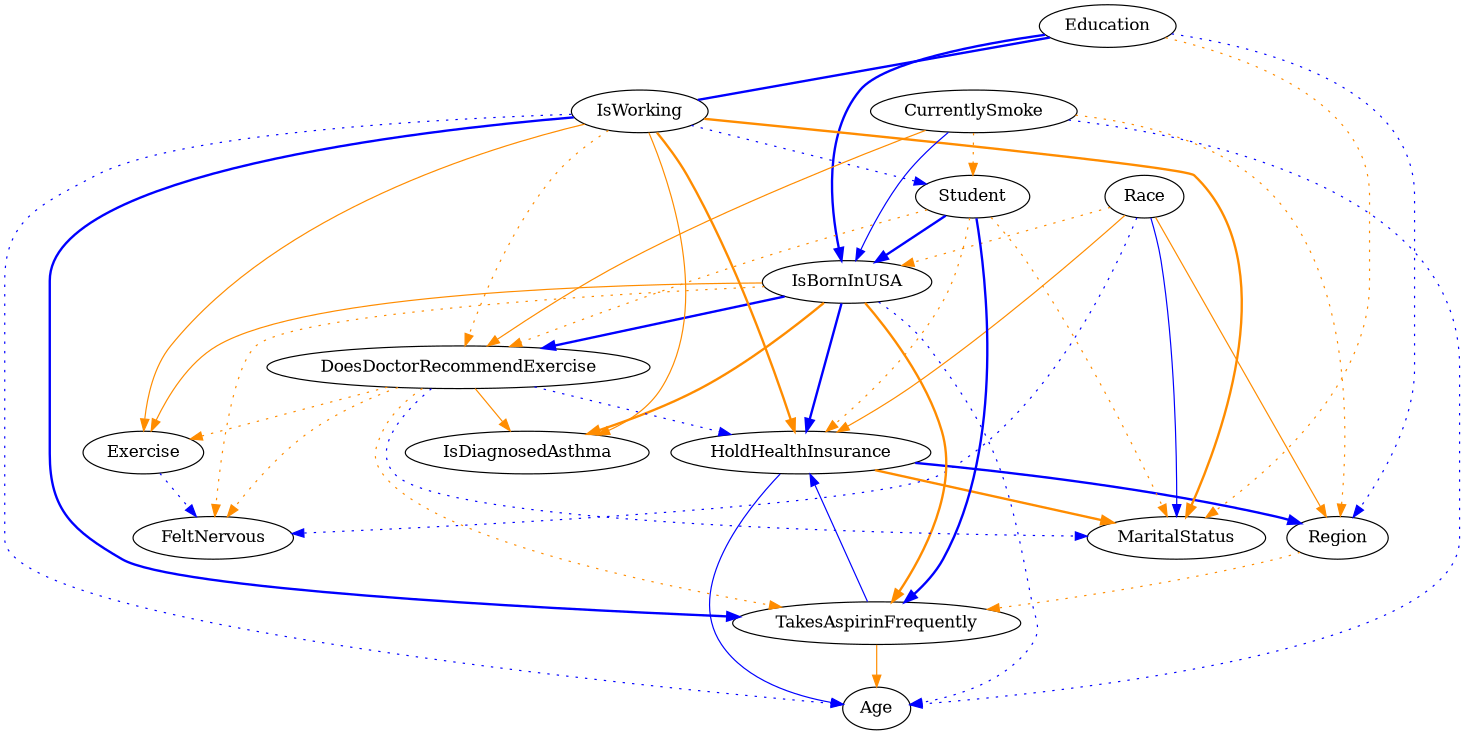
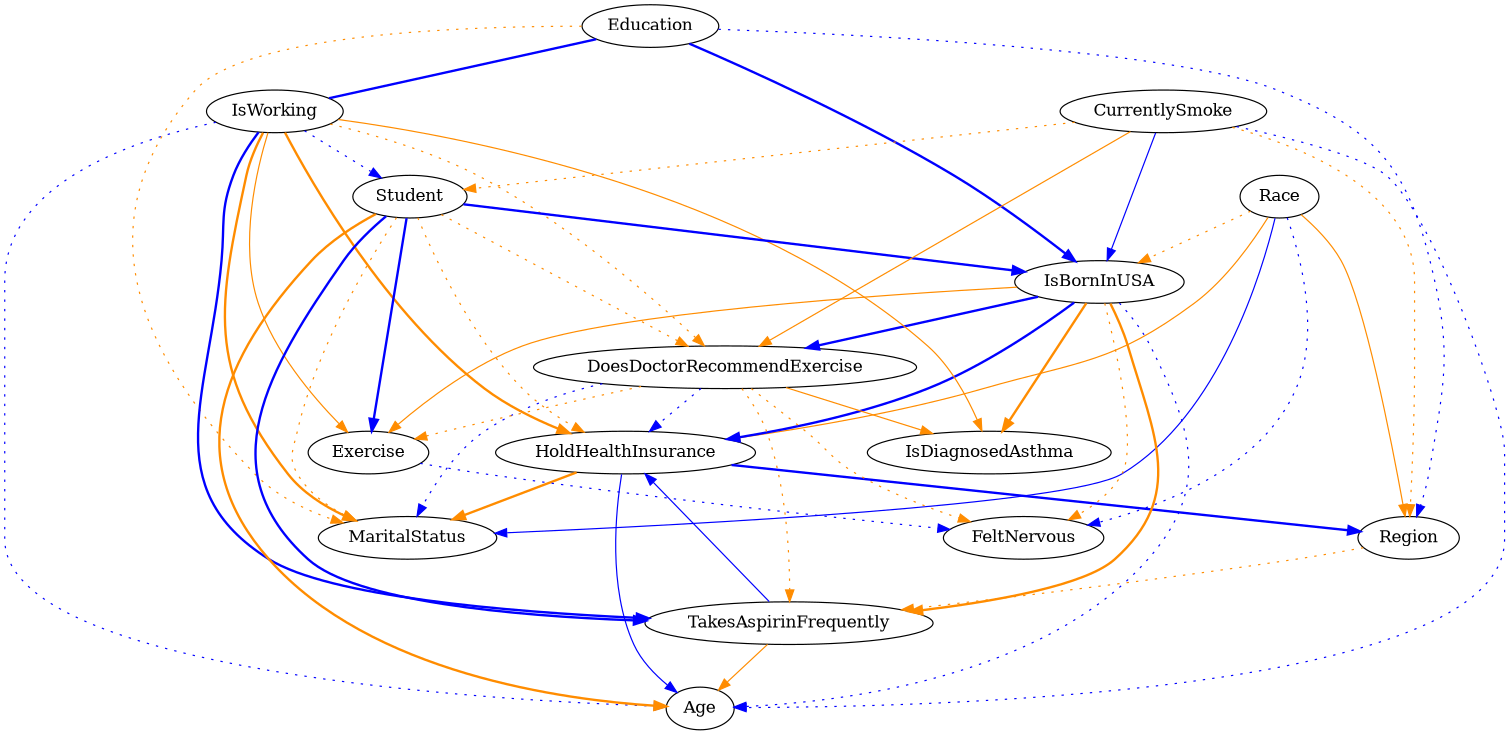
edge "Student" -- "Exercise": added
edge "Student" -- "Age": added
